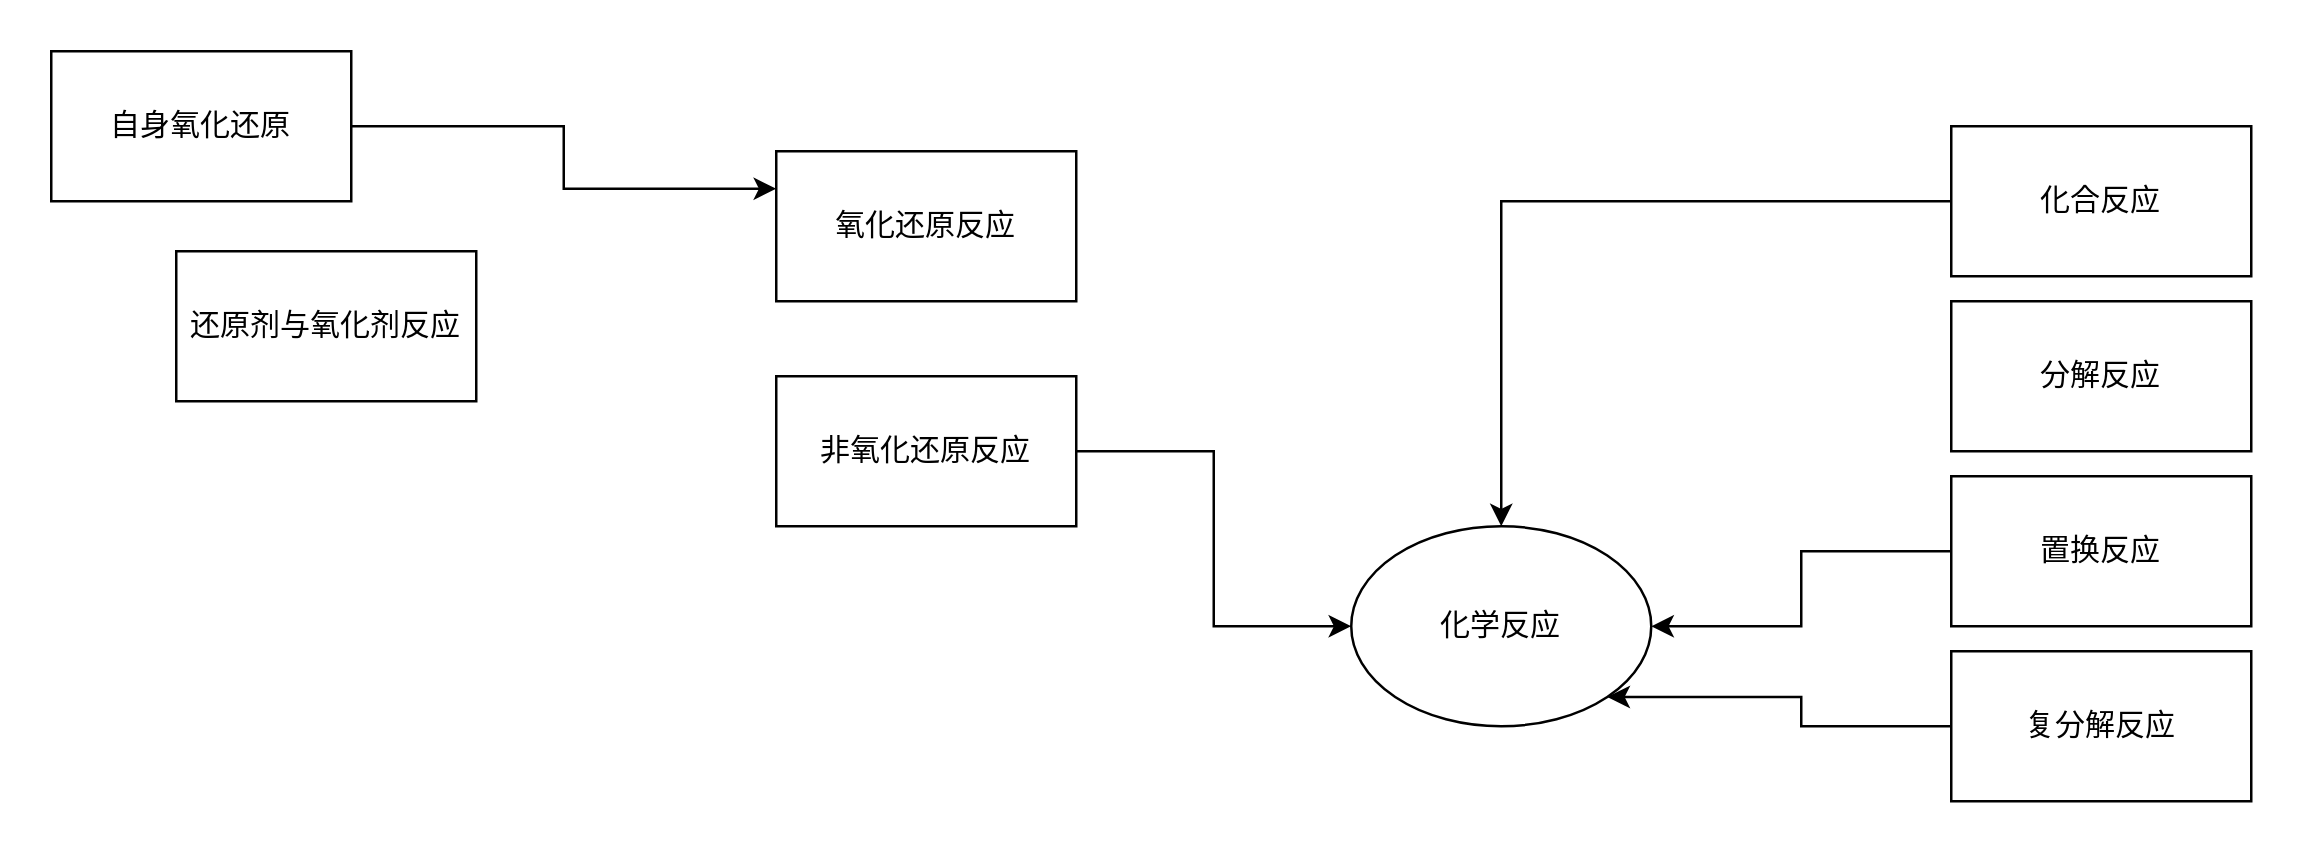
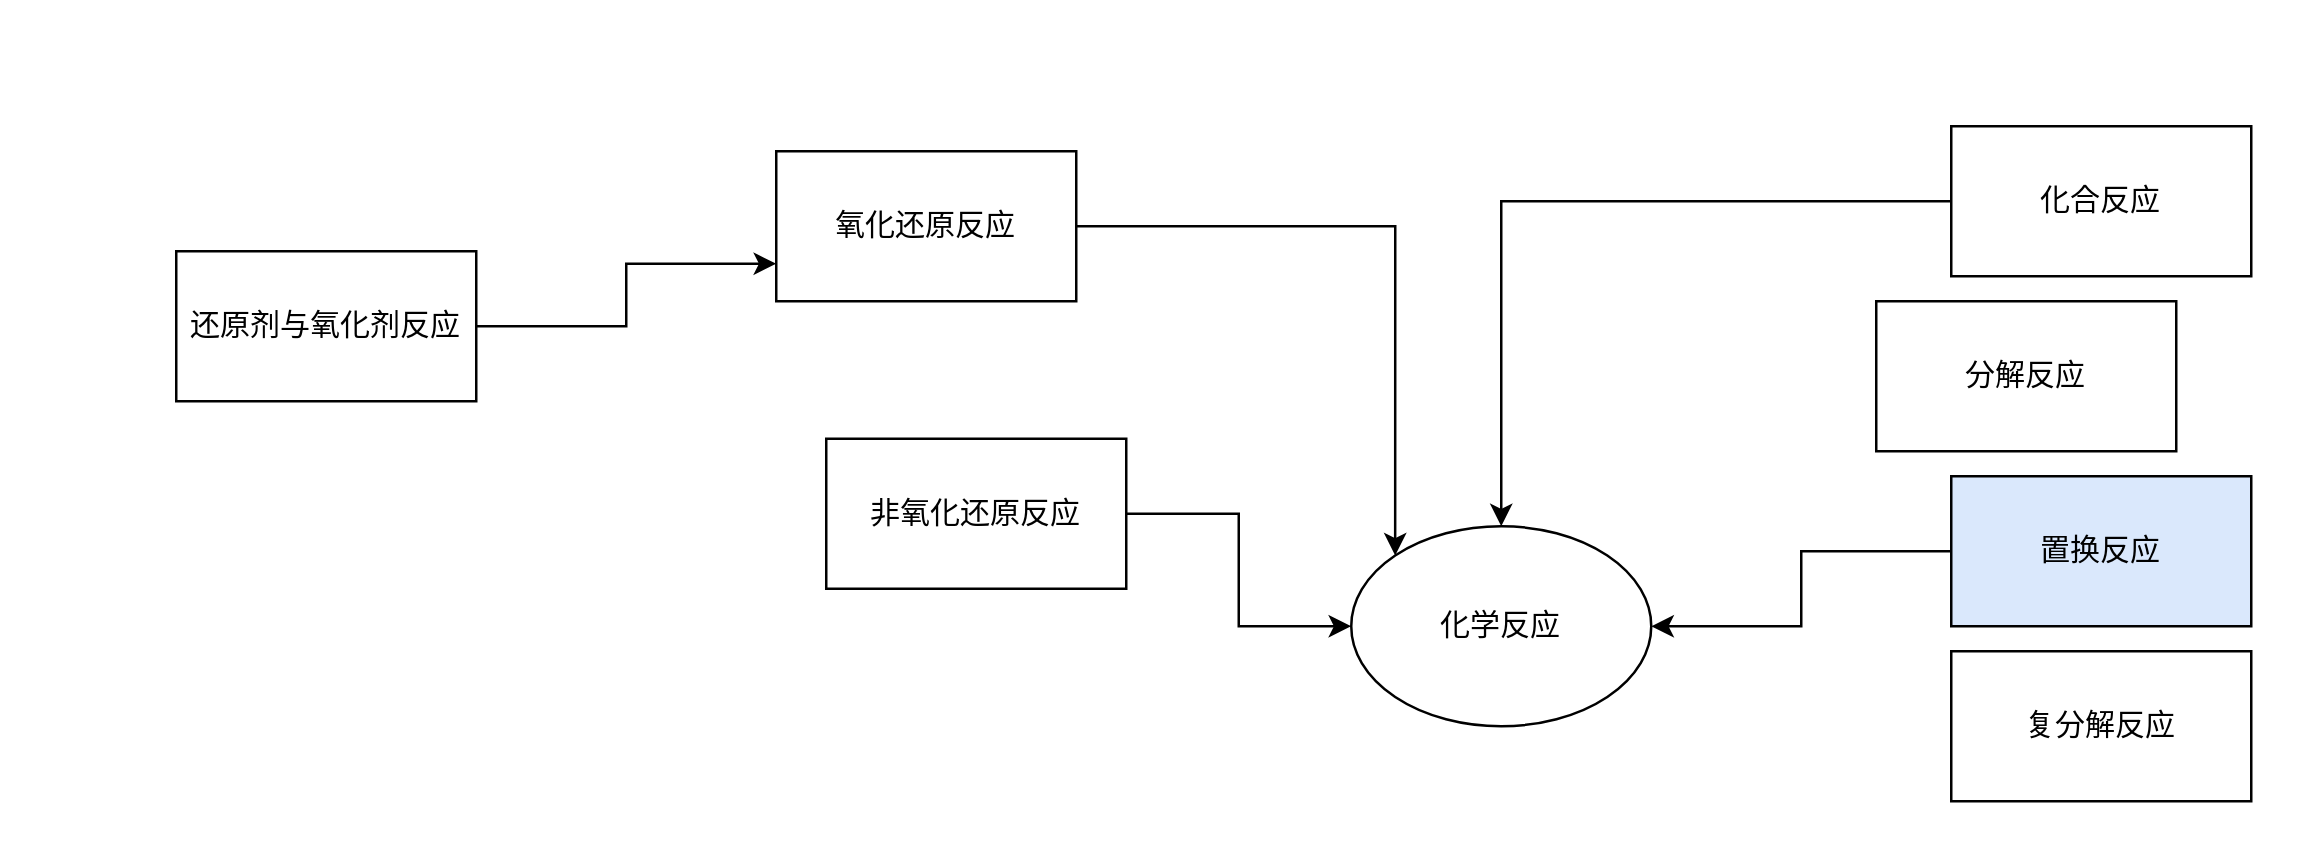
node "自身氧化还原": removed
edge "自身氧化还原" -> "氧化还原反应": removed
edge "氧化还原反应" -> "化学反应": added
edge "还原剂与氧化剂反应" -> "氧化还原反应": added
node "分解反应": moved (2101, 376) -> (2026, 376)
node "非氧化还原反应": moved (926, 451) -> (976, 514)
node "置换反应": fillcolor #ffffff -> #dae8fc
edge "复分解反应" -> "化学反应": removed
